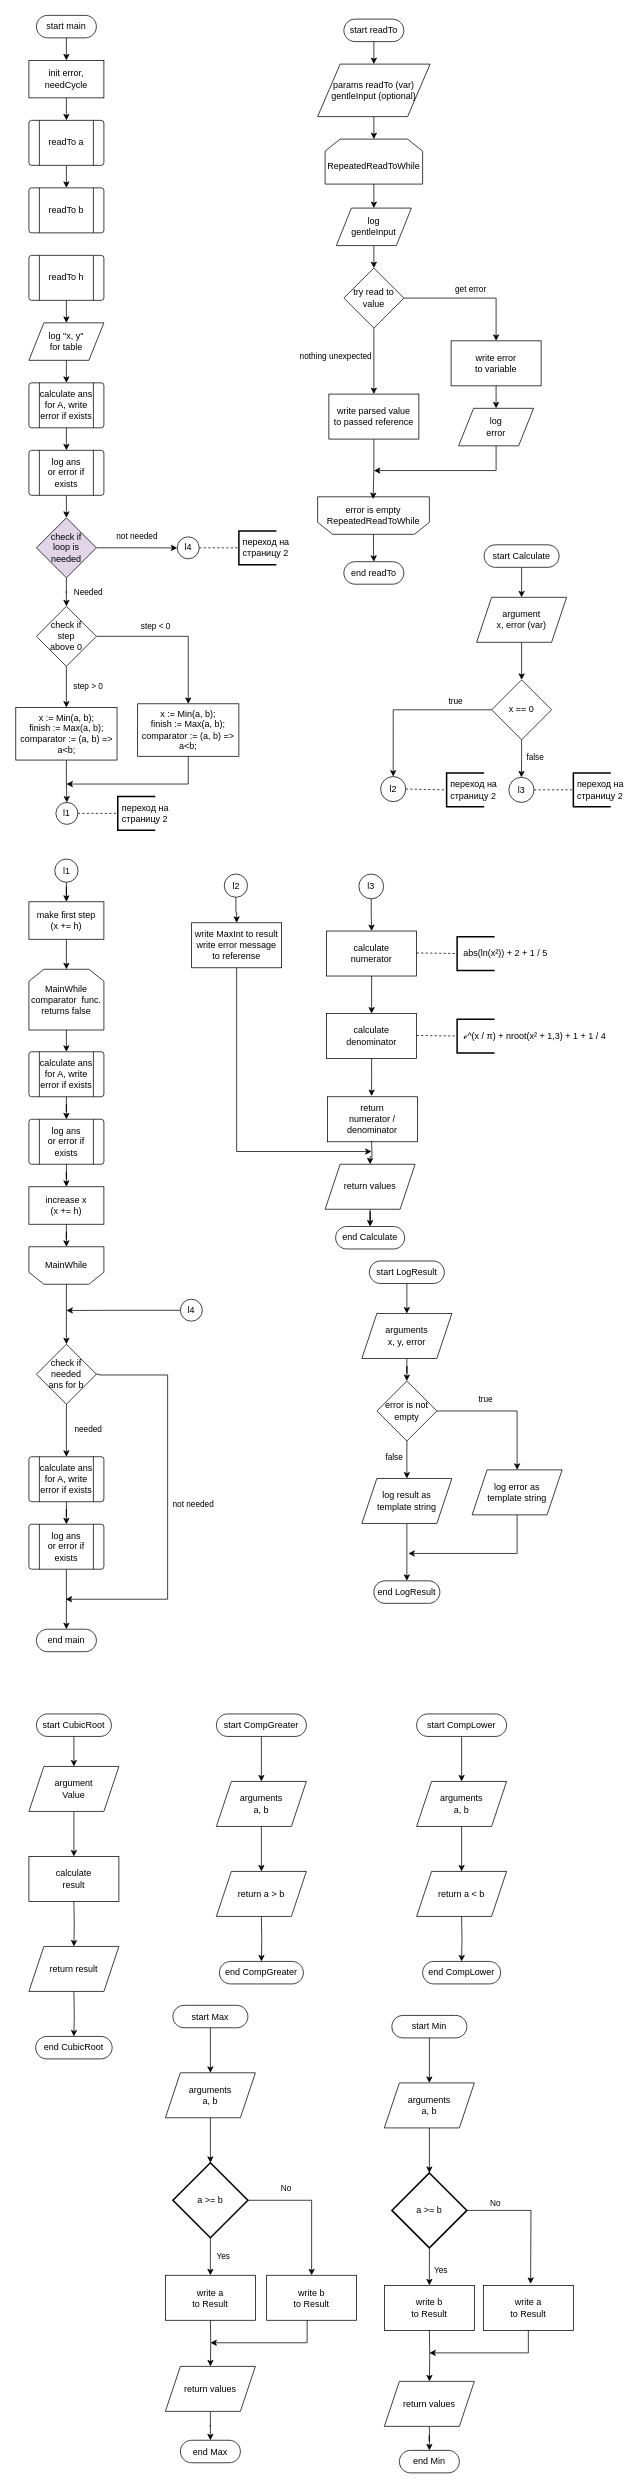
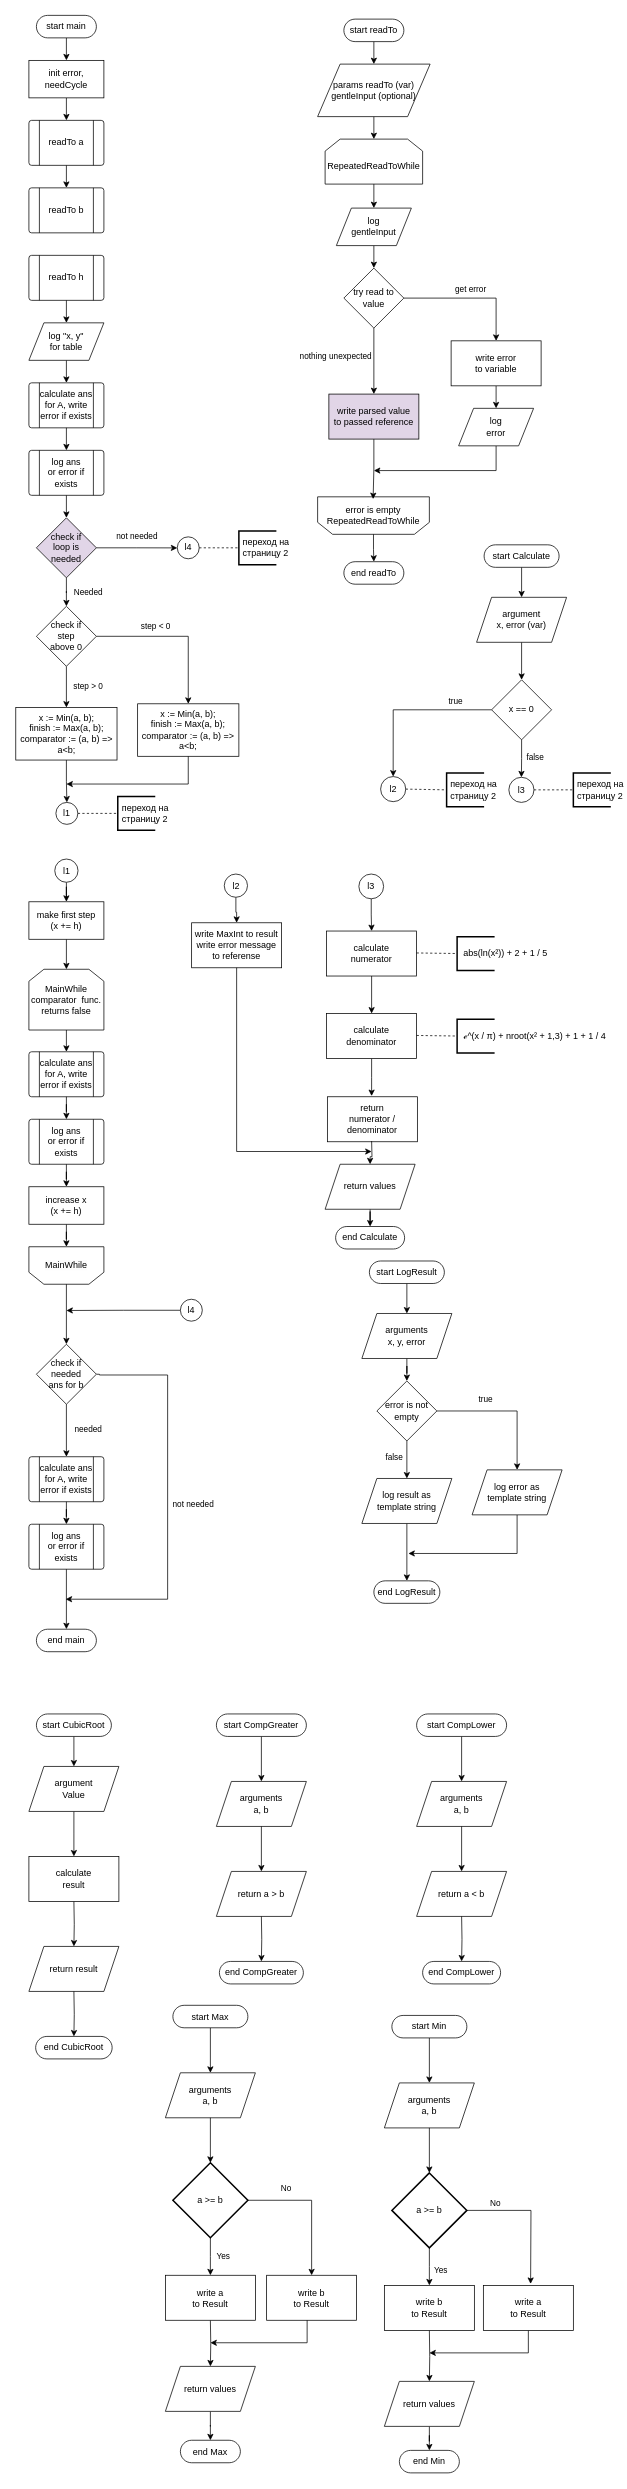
node "write parsed value to passed reference": fillcolor #ffffff -> #e1d5e7
